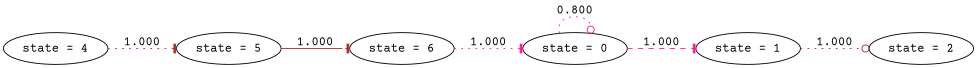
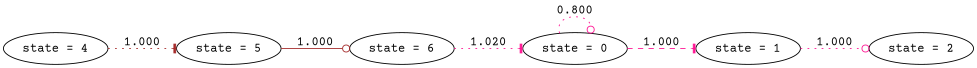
edge "state = 6" -> "state = 0": label "1.000" -> "1.020"
edge "state = 5" -> "state = 6": arrowhead tee -> odot
edge "state = 1" -> "state = 2": color brown -> deeppink
